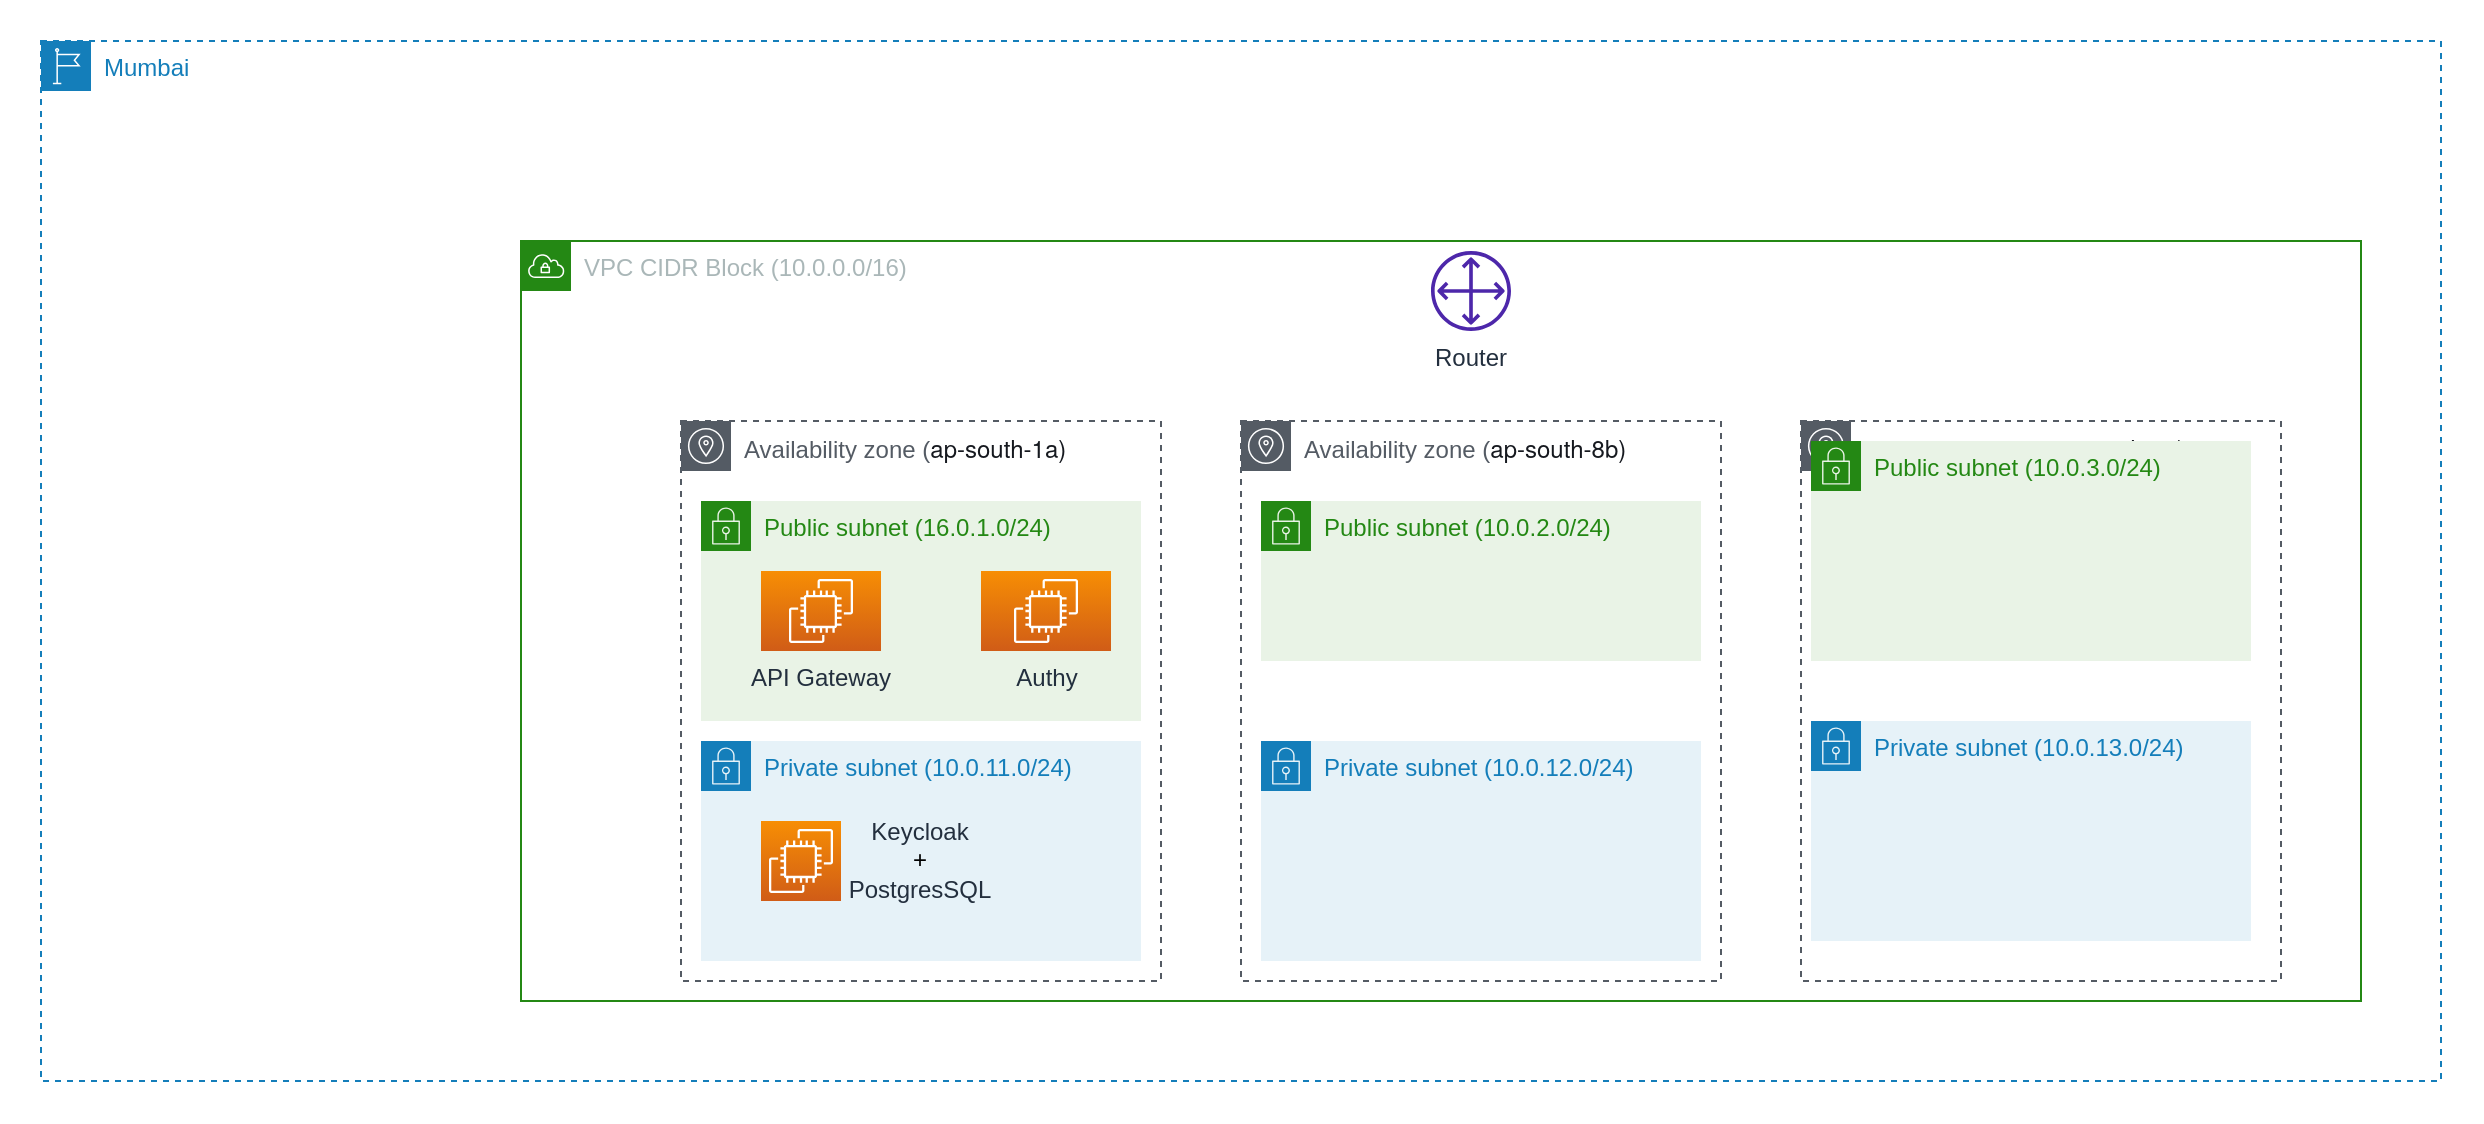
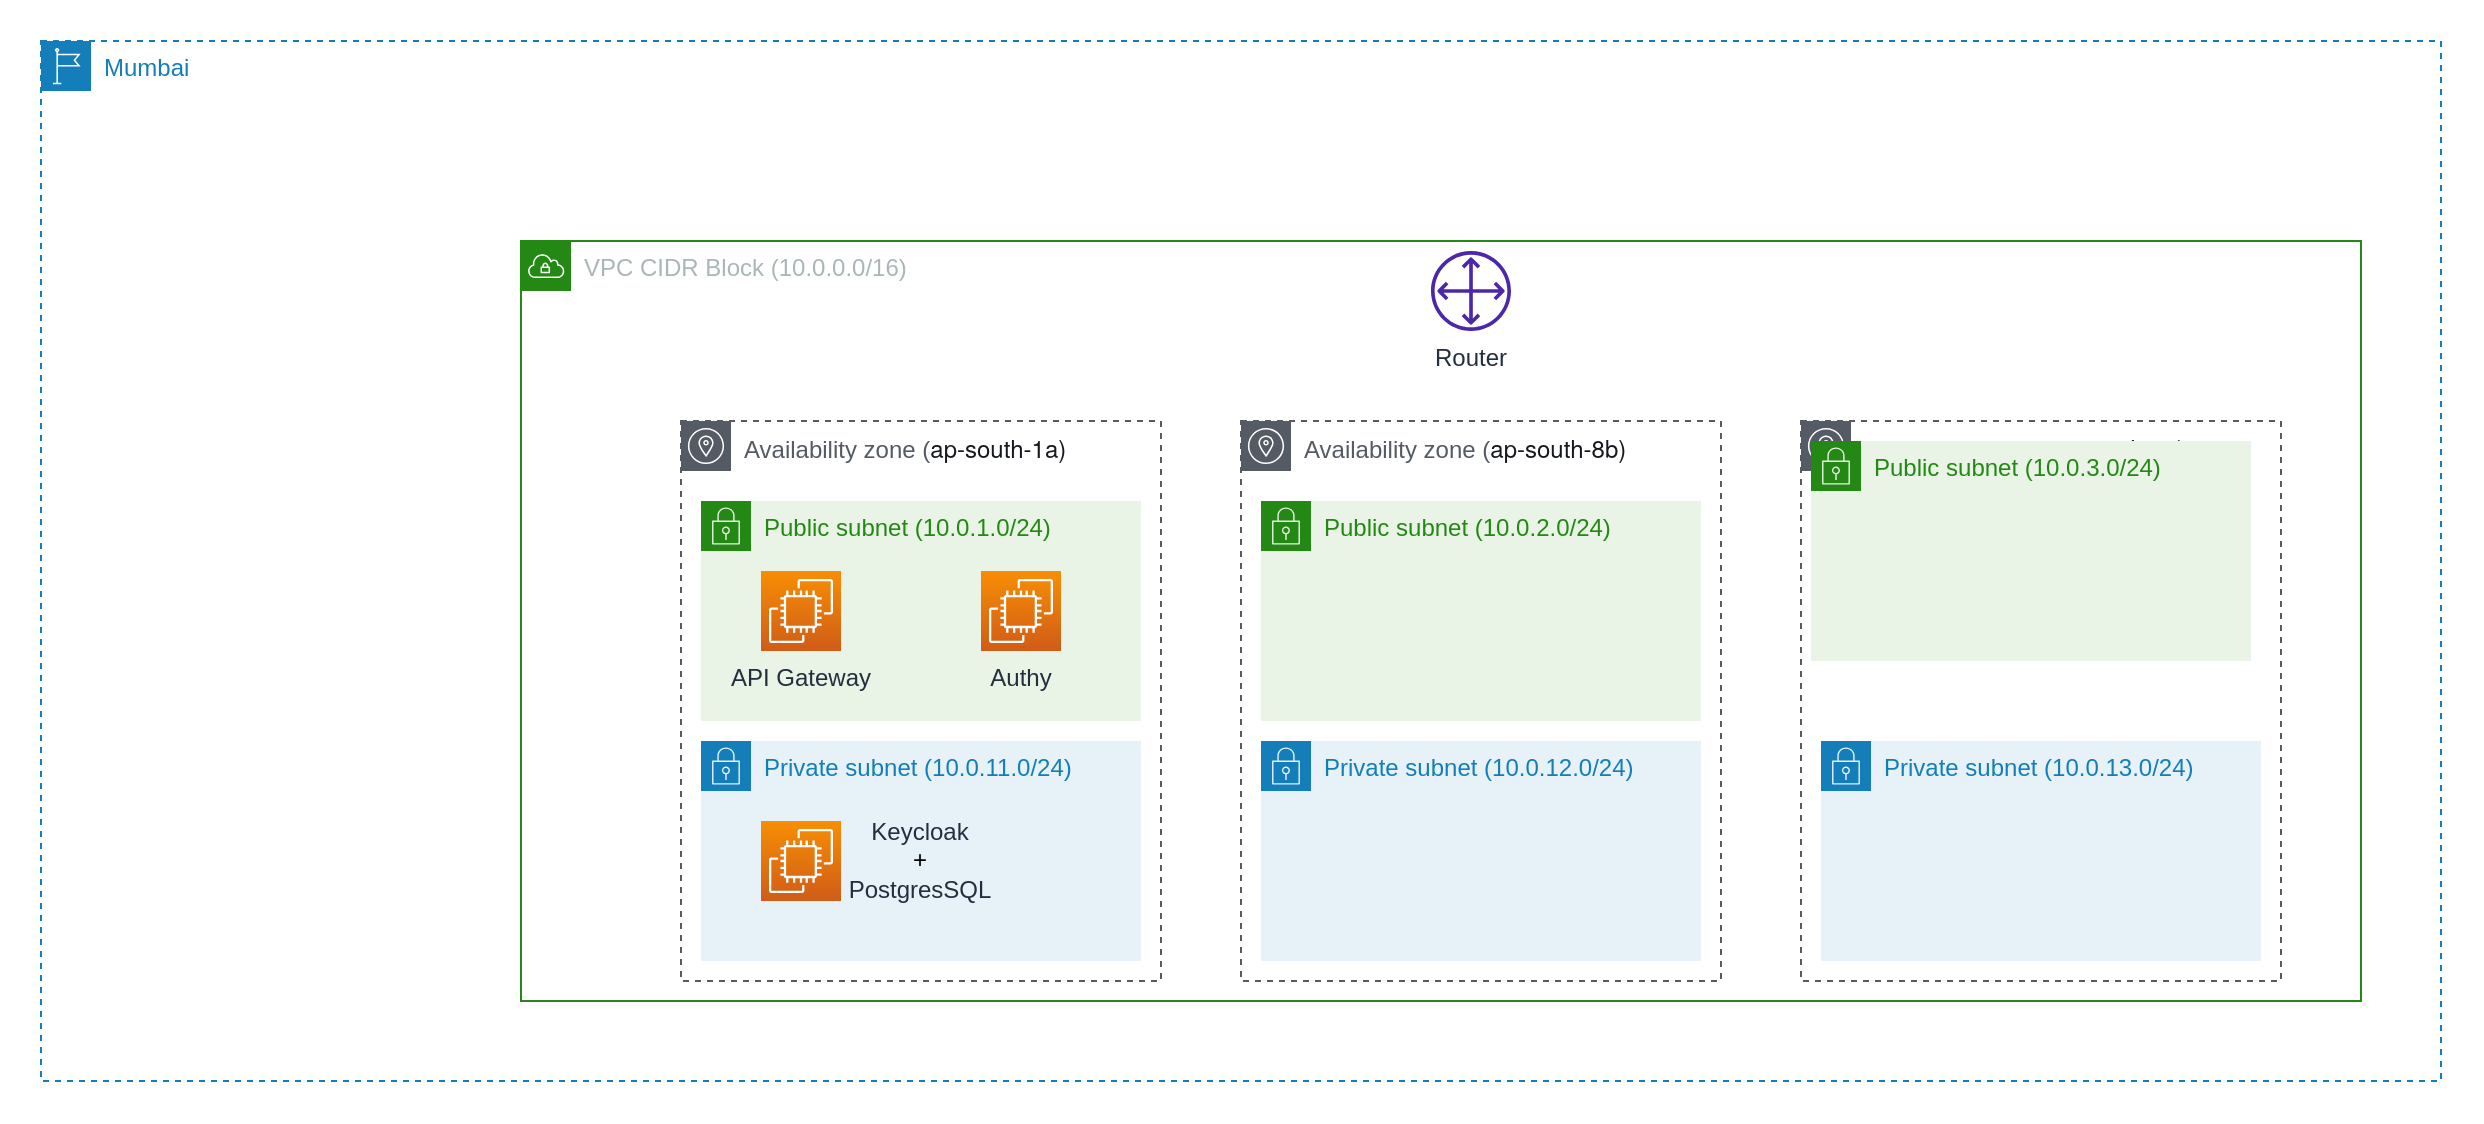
node "Public subnet (16.0.1.0/24)": label "Public subnet (16.0.1.0/24)" -> "Public subnet (10.0.1.0/24)"
node "Public subnet (10.0.2.0/24)": size 440x160 -> 440x220
node "API Gateway": size 120x80 -> 80x80
node "Authy": size 130x80 -> 80x80
node "Private subnet (10.0.13.0/24)": moved (2031, 831) -> (2041, 851)
